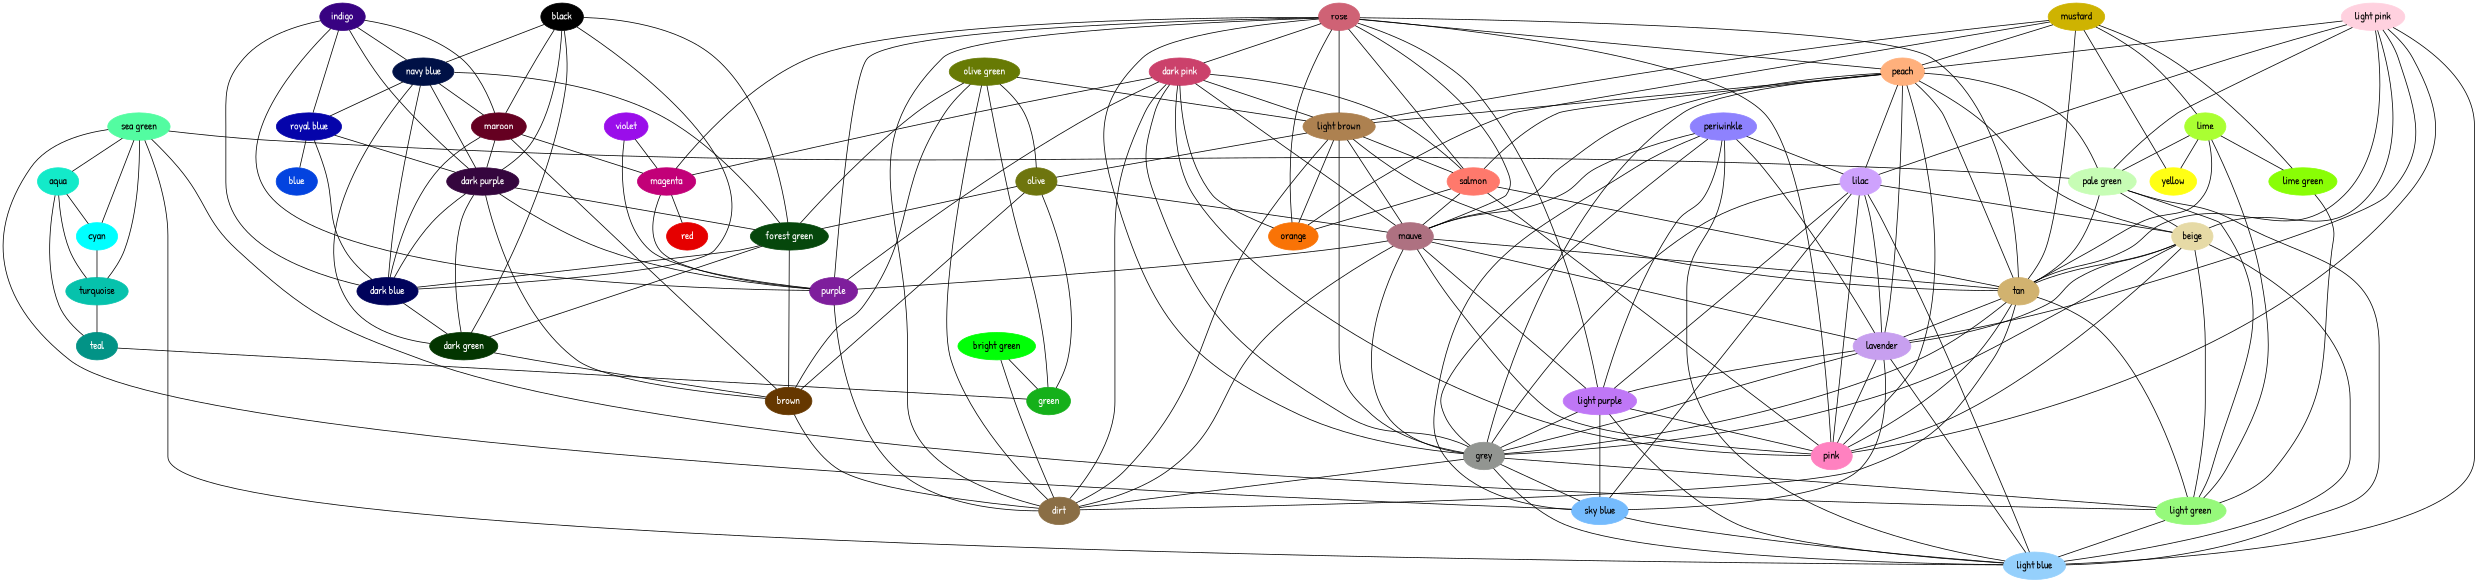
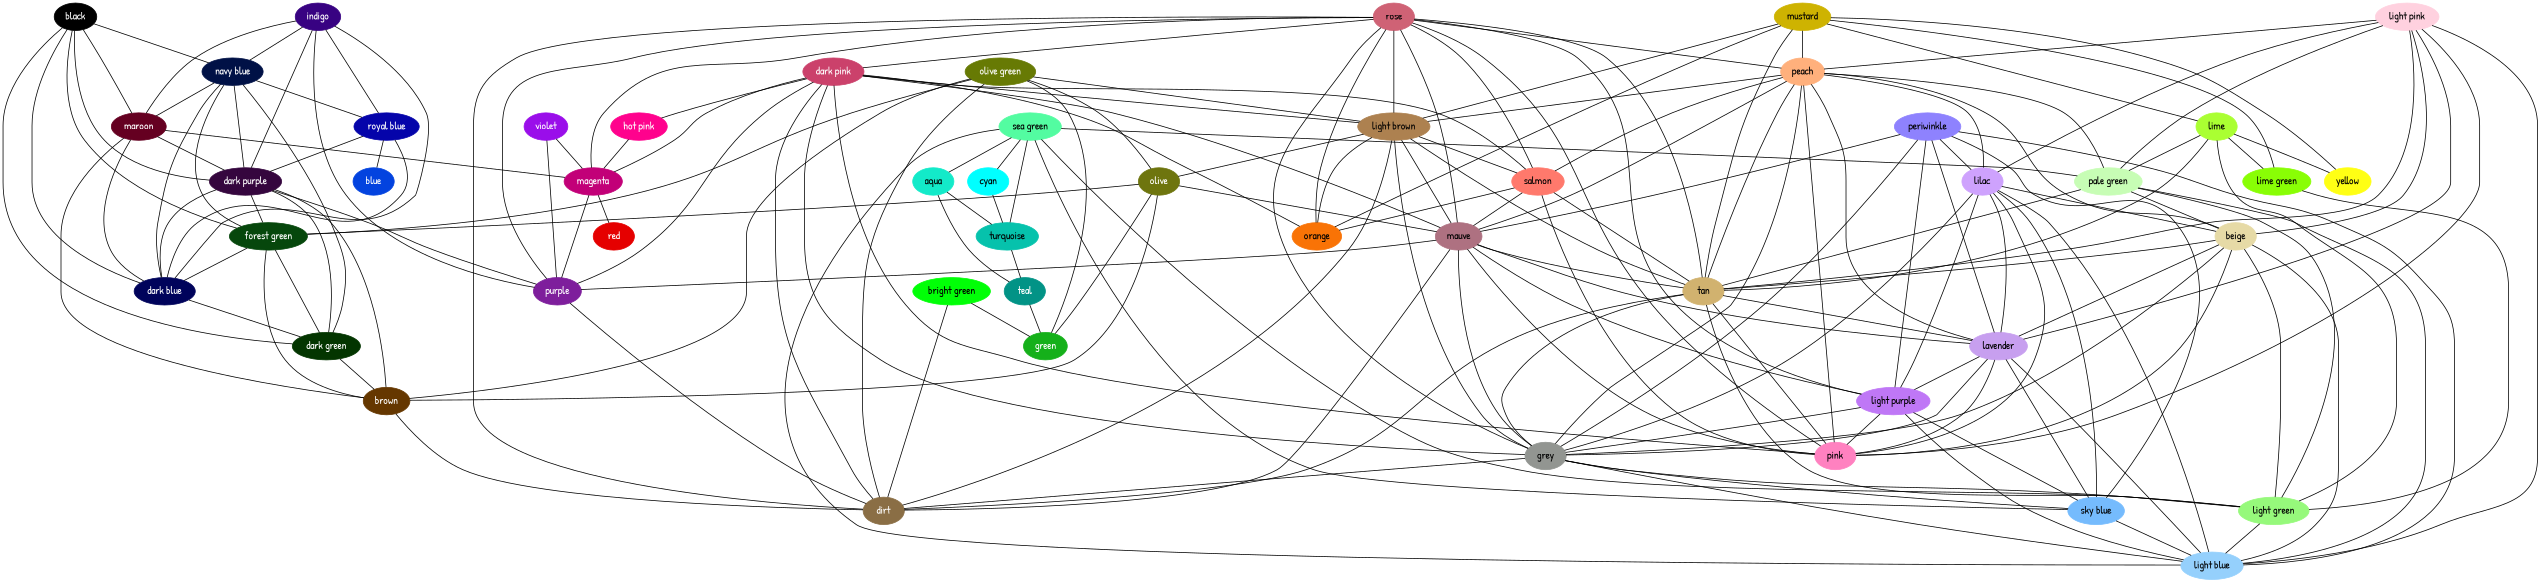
node "hot pink": added
edge "aqua" -- "cyan": removed
